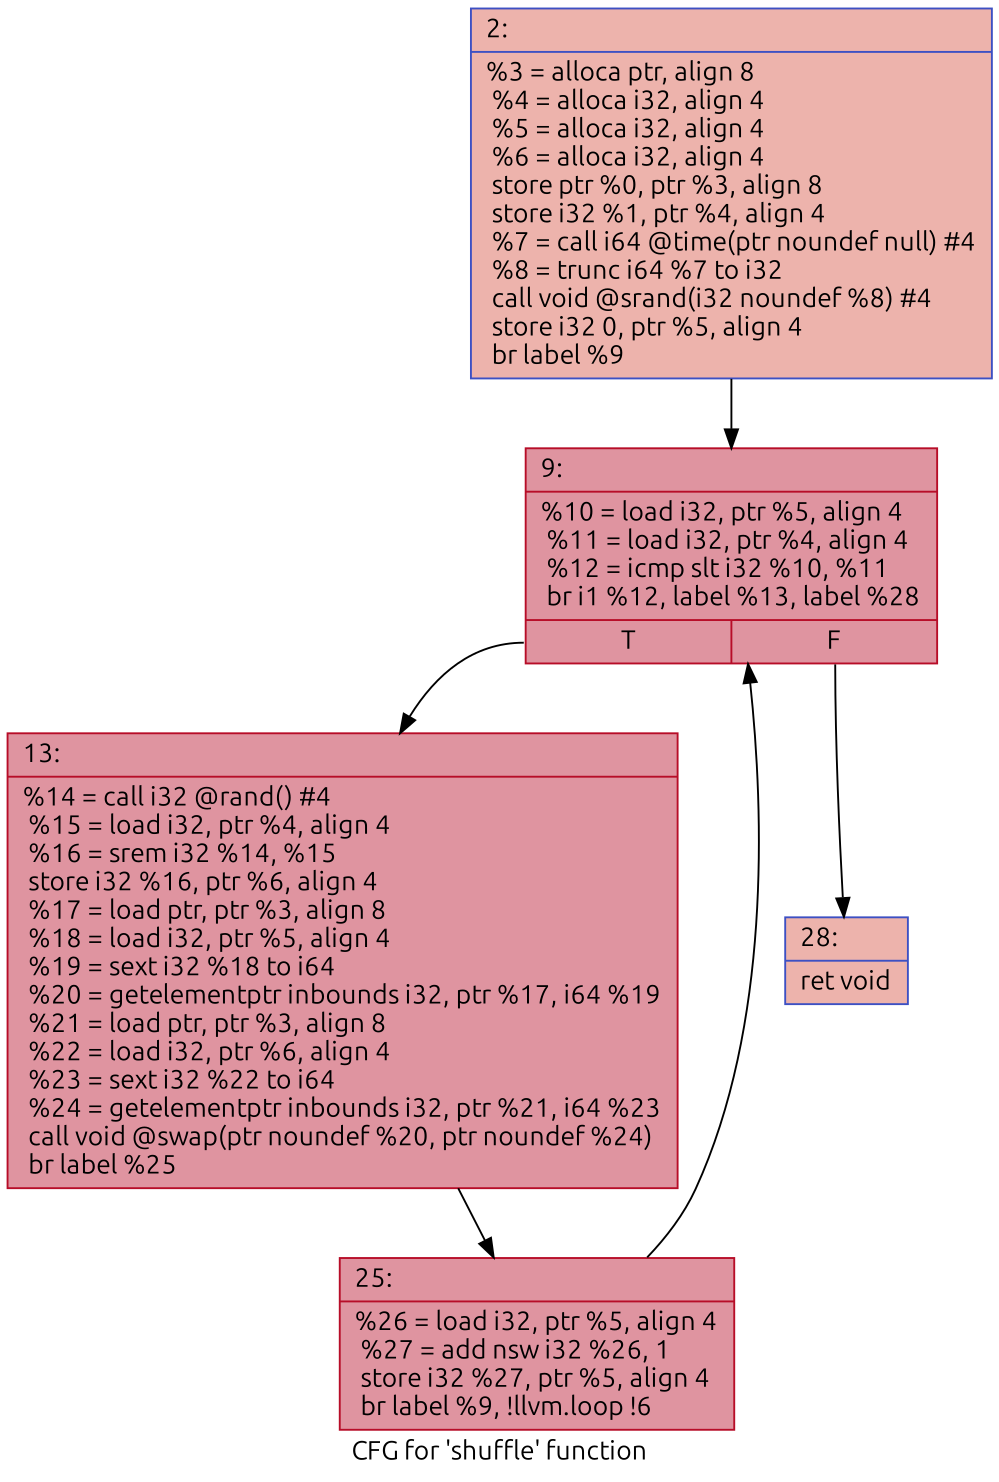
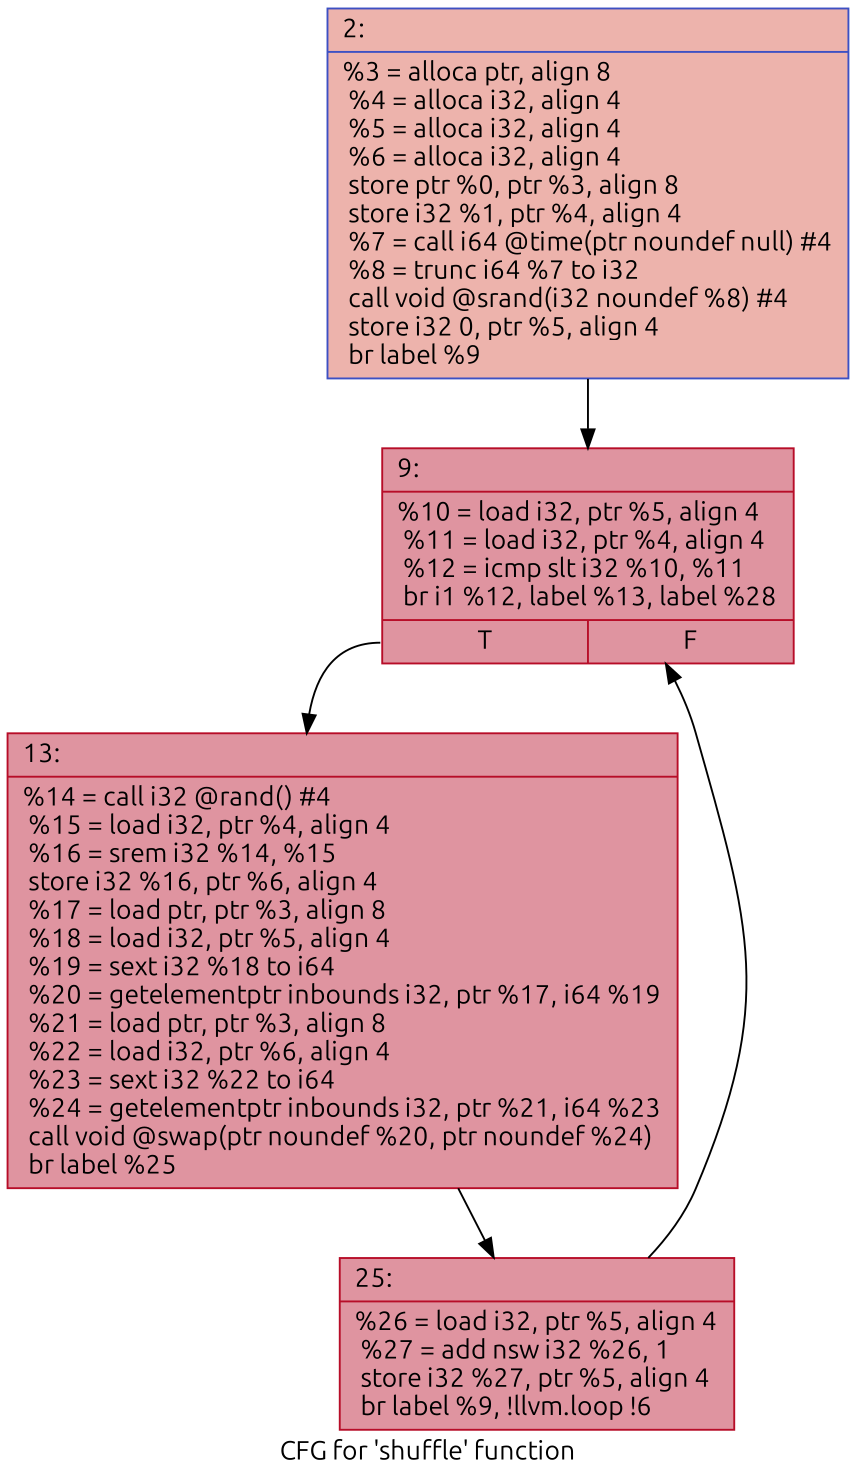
node "28:": removed
